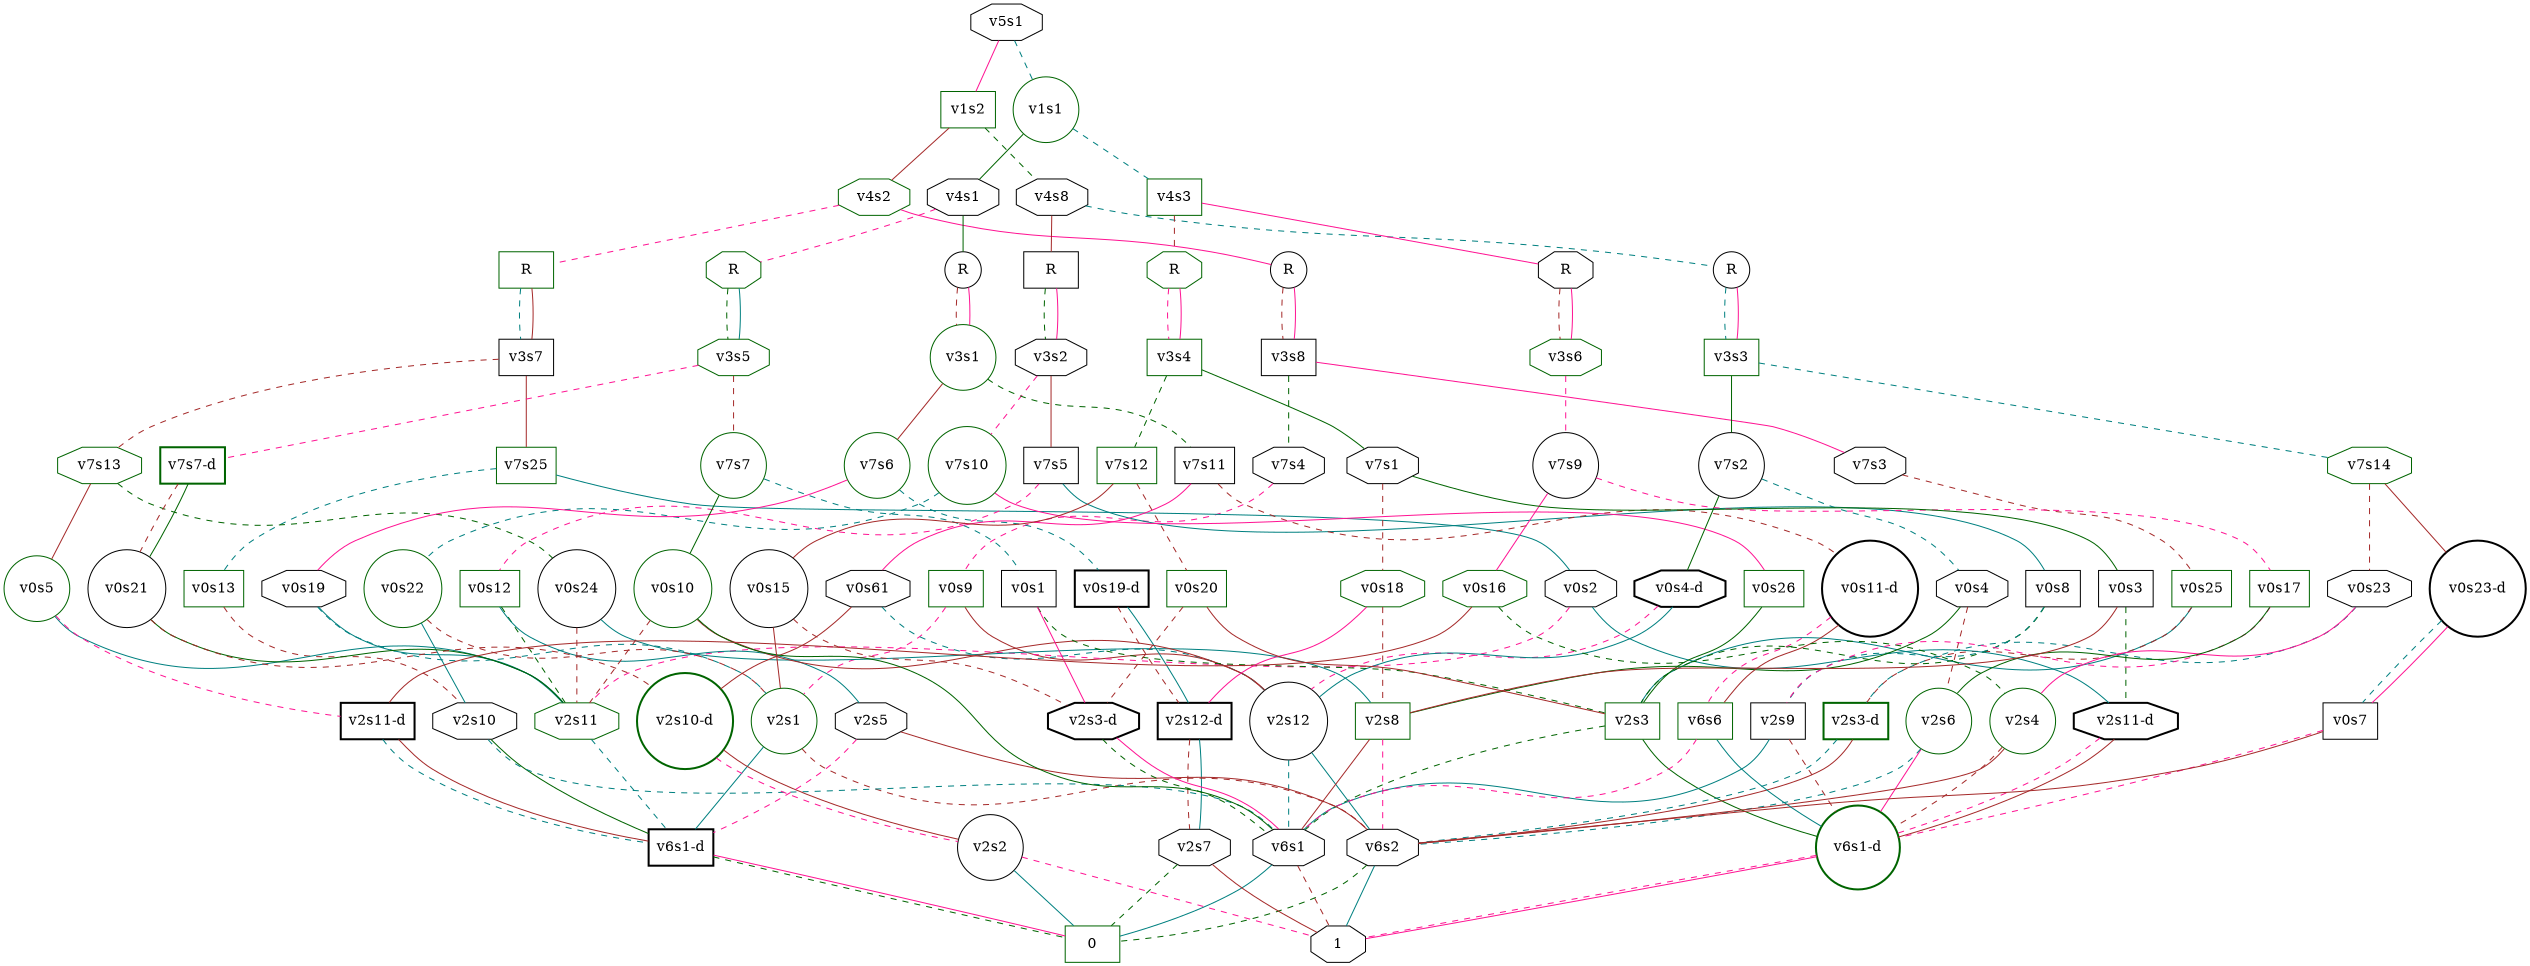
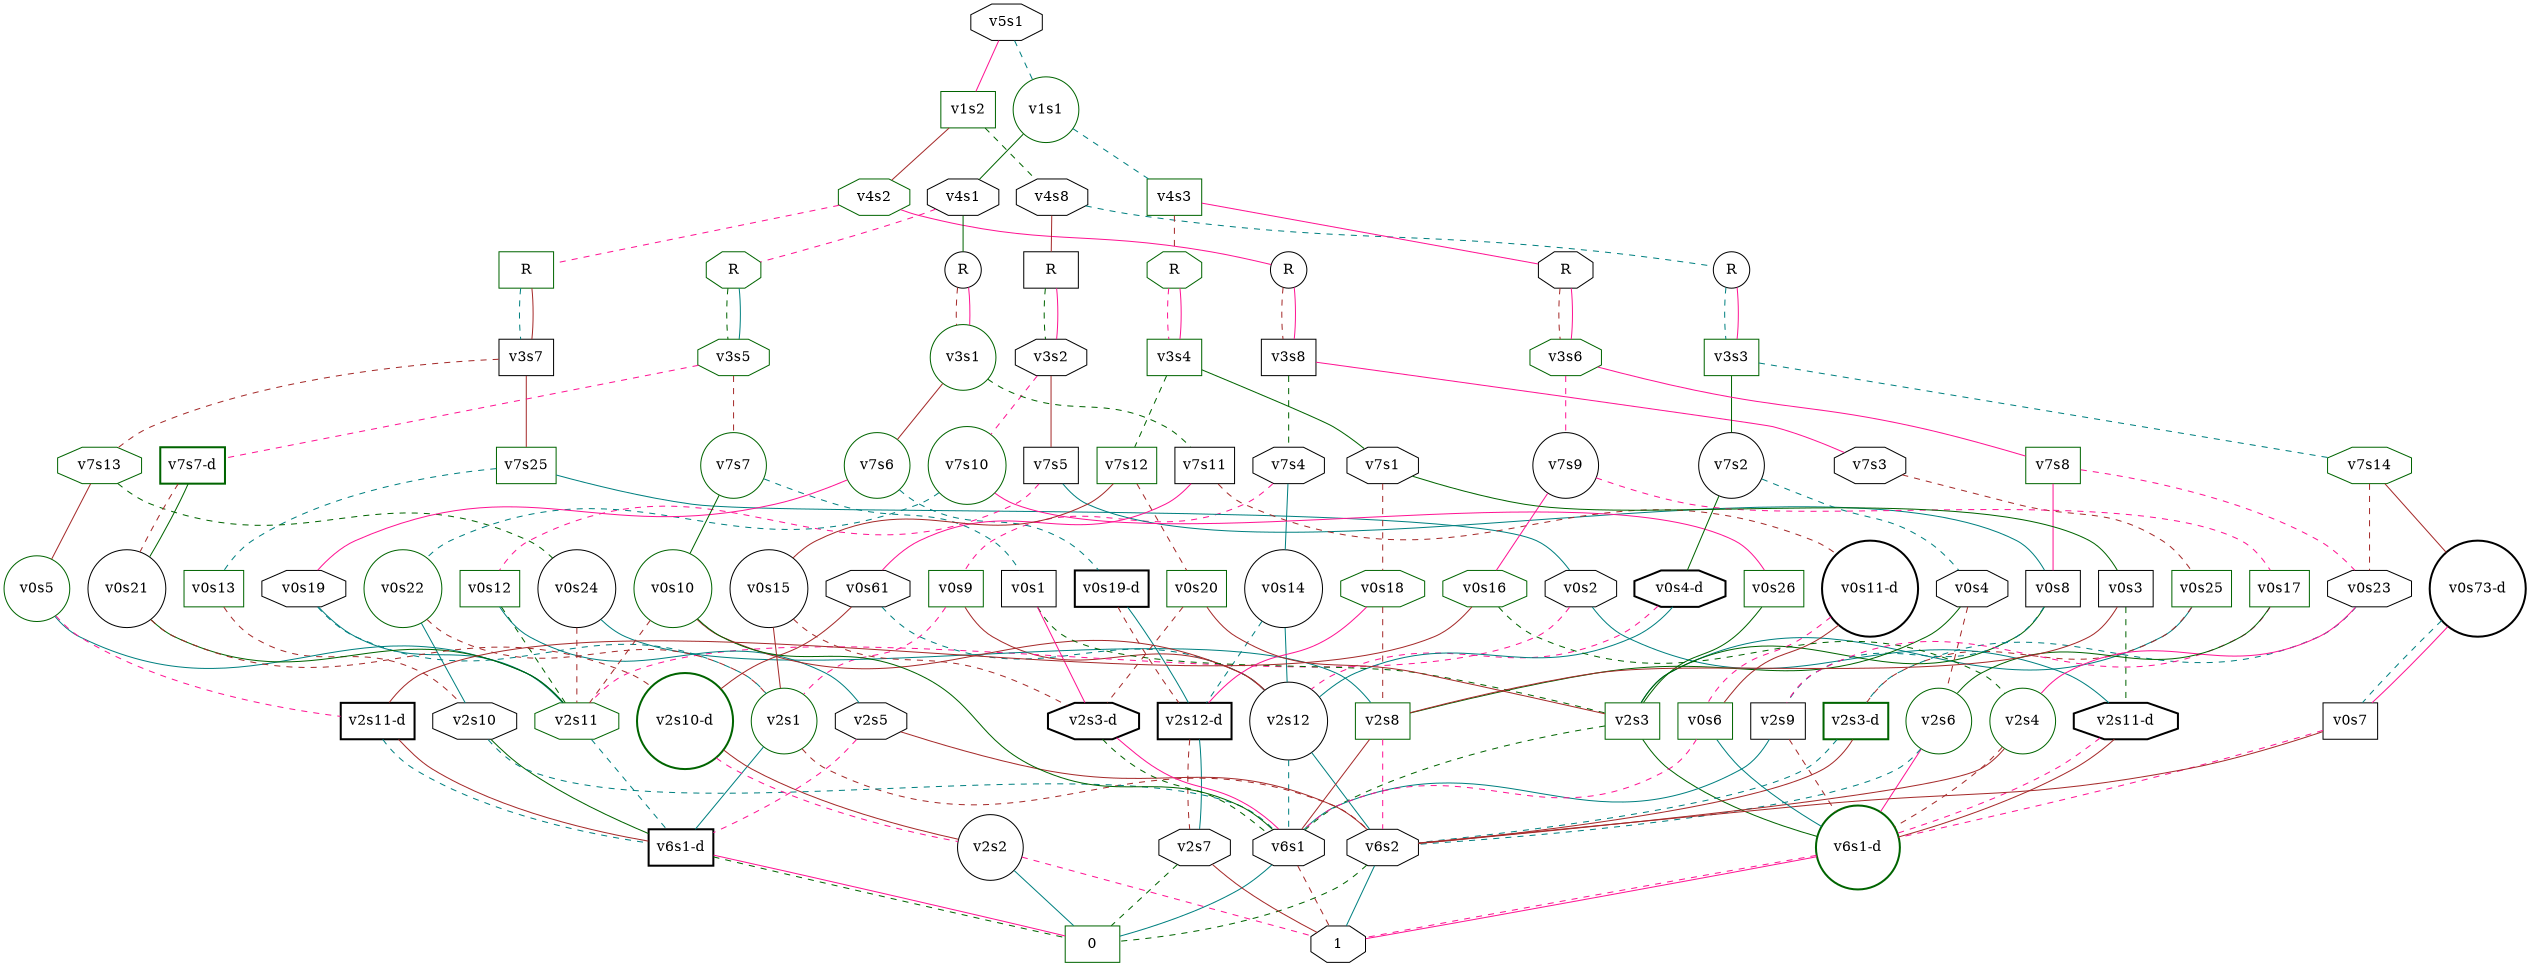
node "v7s8": added
node "v0s14": added
node "v0s23-d": label "v0s23-d" -> "v0s73-d"
edge "v0s8" -- "v2s3": style dashed -> solid
node "v6s6": label "v6s6" -> "v0s6"
